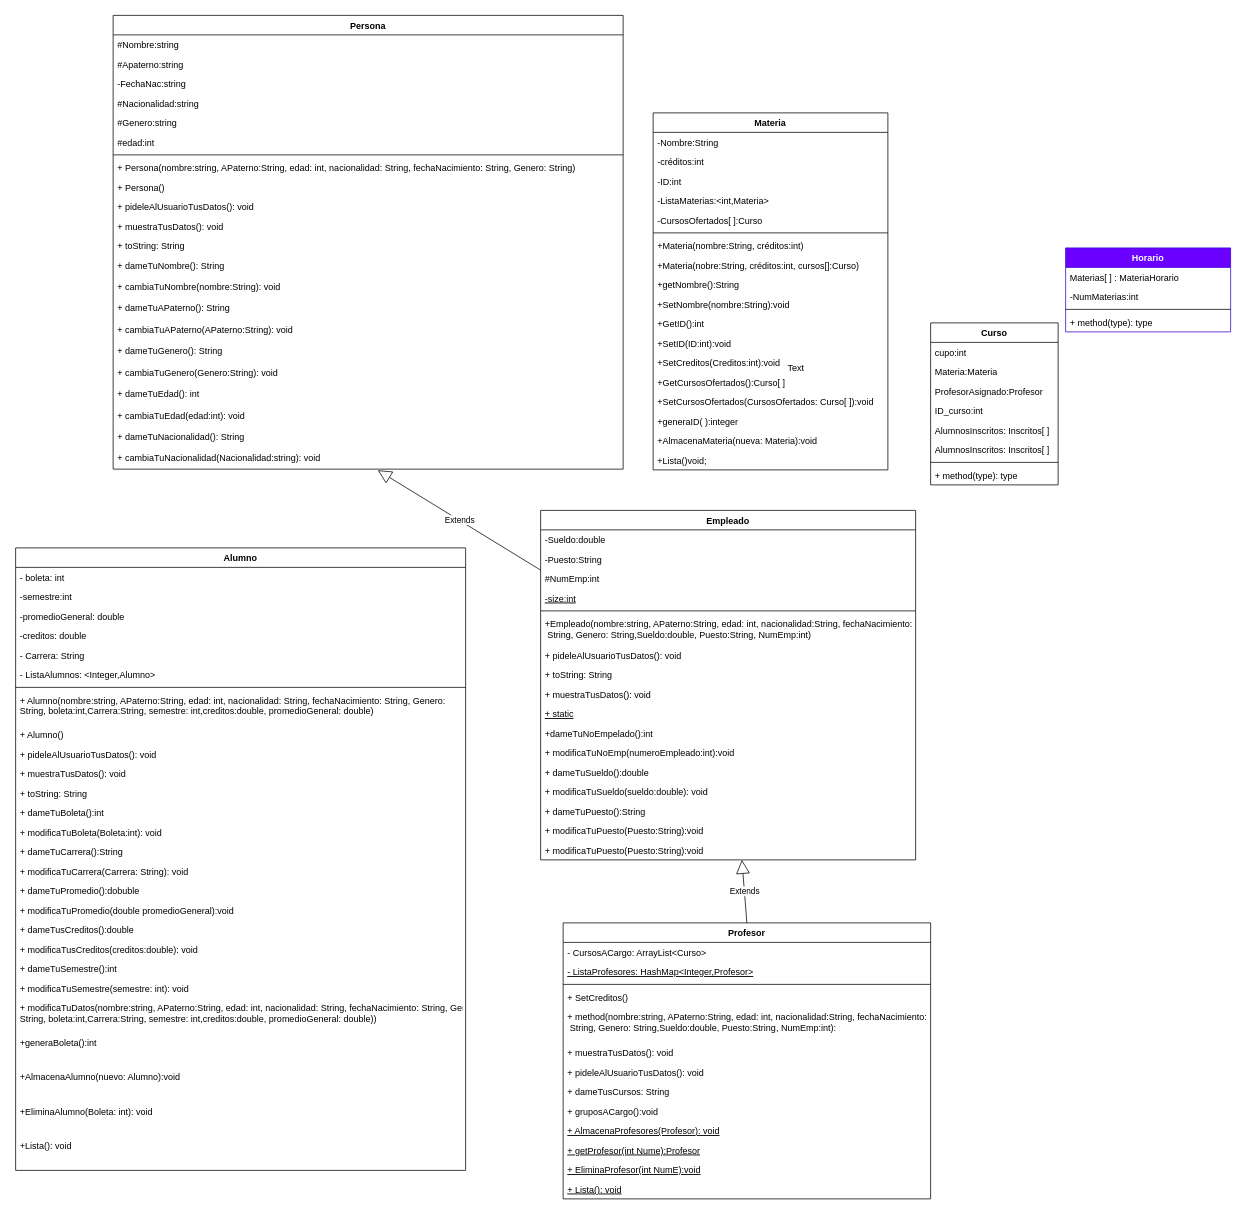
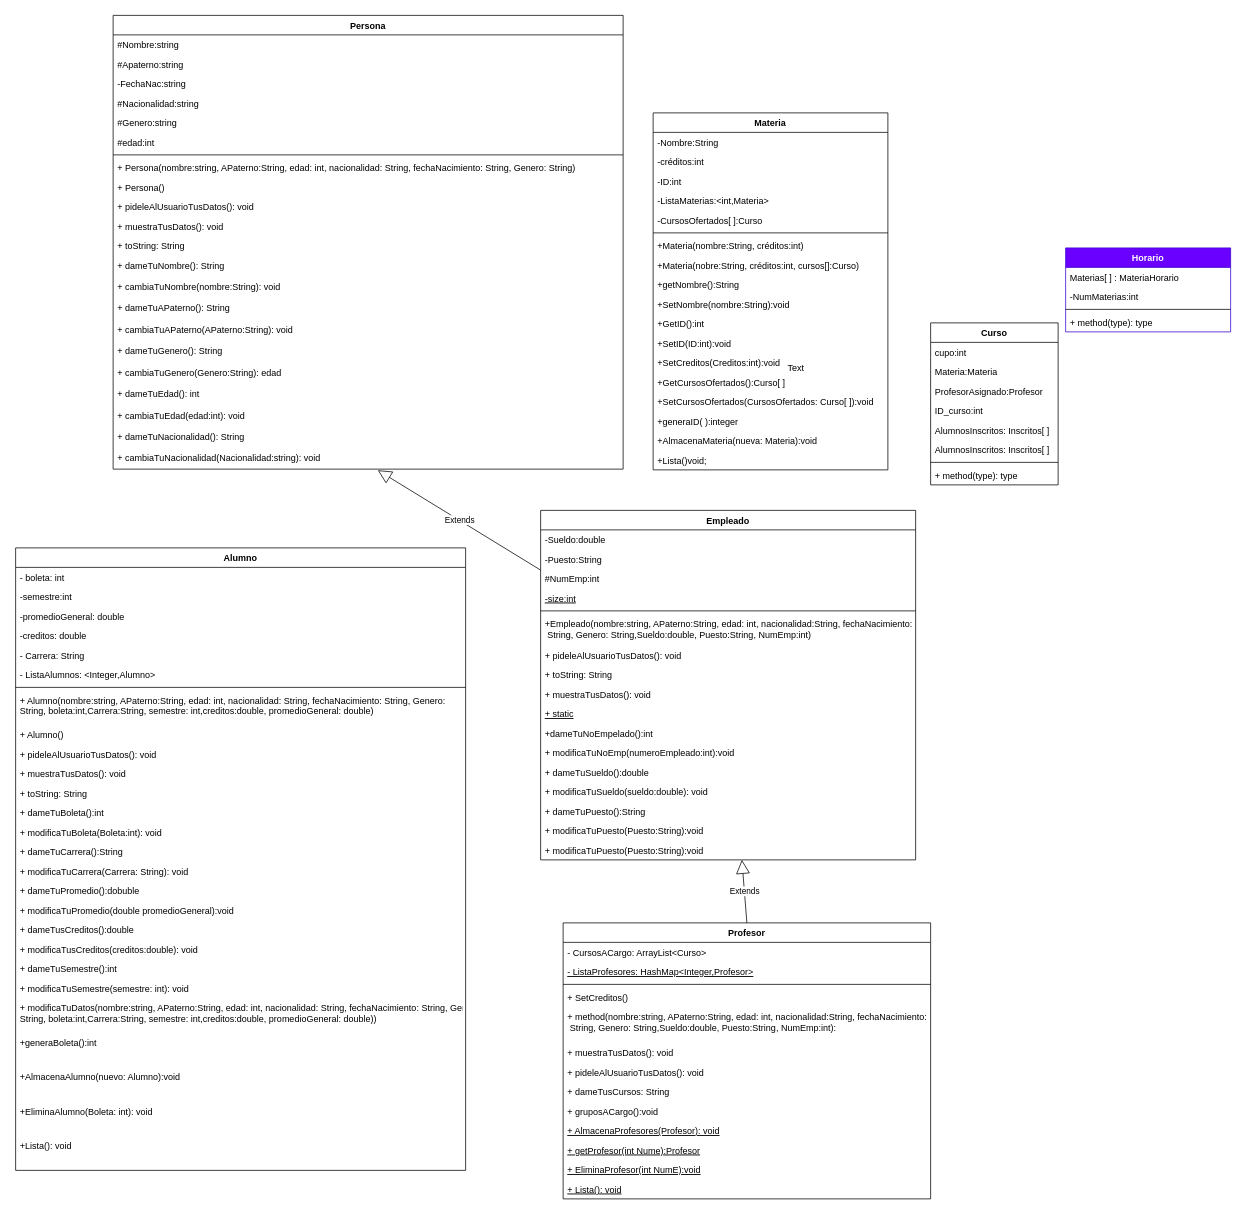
node "+ cambiaTuGenero(Genero:String): void": label "+ cambiaTuGenero(Genero:String): void" -> "+ cambiaTuGenero(Genero:String): edad"
